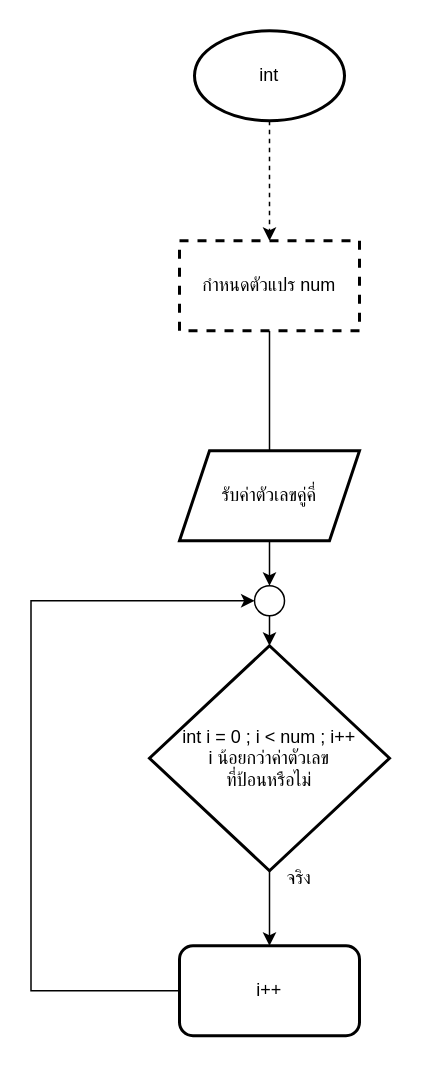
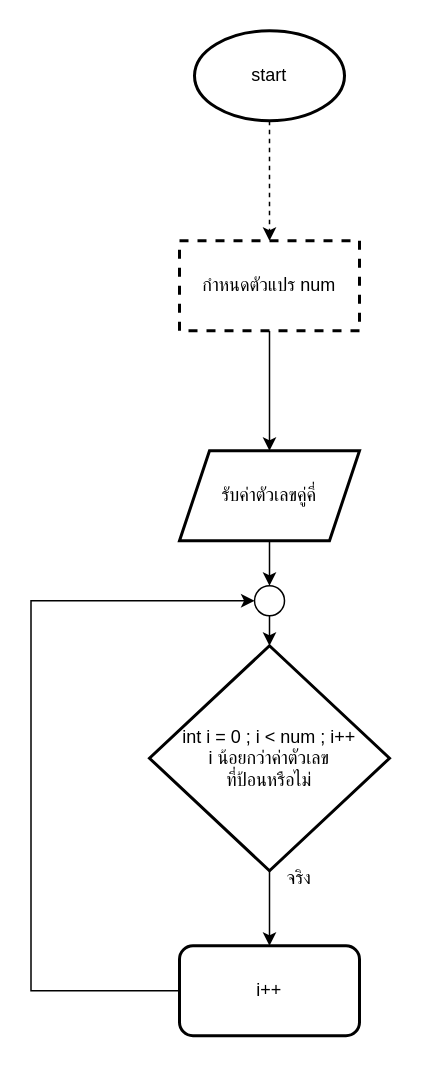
node "int": label "int" -> "start"
edge "กำหนดตัวแปร num" -- "รับค่าตัวเลขคู่คี่": arrowhead none -> classic
